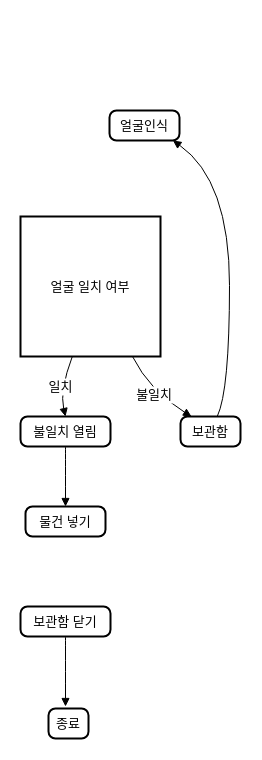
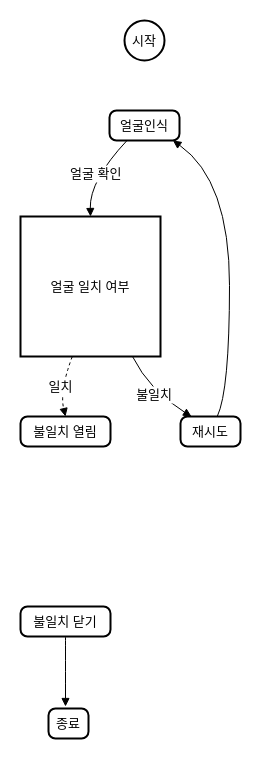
node "시작": added
edge "얼굴인식" -> "얼굴 일치 여부": added, label "얼굴 확인"
edge "얼굴 일치 여부" -> "불일치 열림": style solid -> dashed
node "보관함": label "보관함" -> "재시도"
edge "불일치 열림" -> "물건 넣기": removed
node "물건 넣기": removed
node "보관함 닫기": label "보관함 닫기" -> "불일치 닫기"
